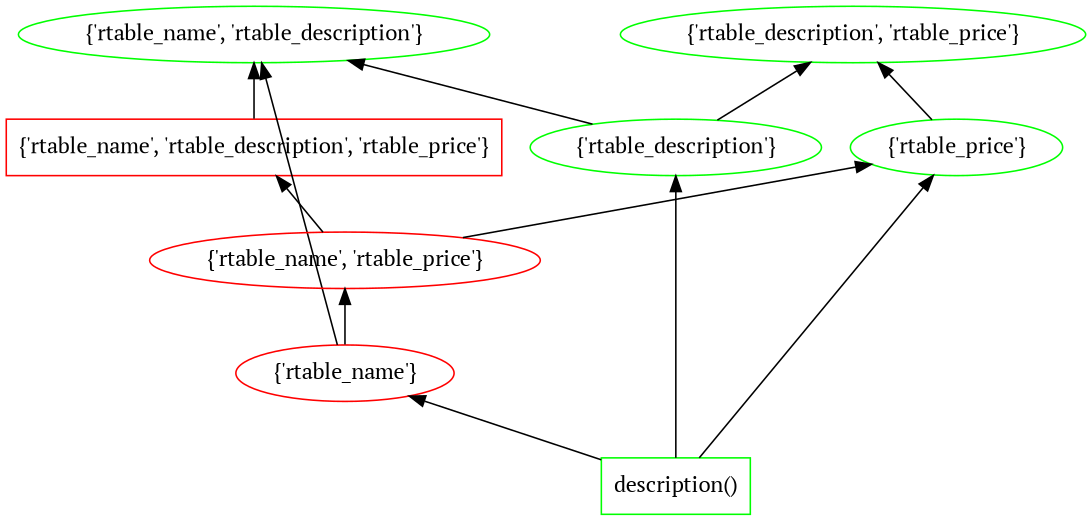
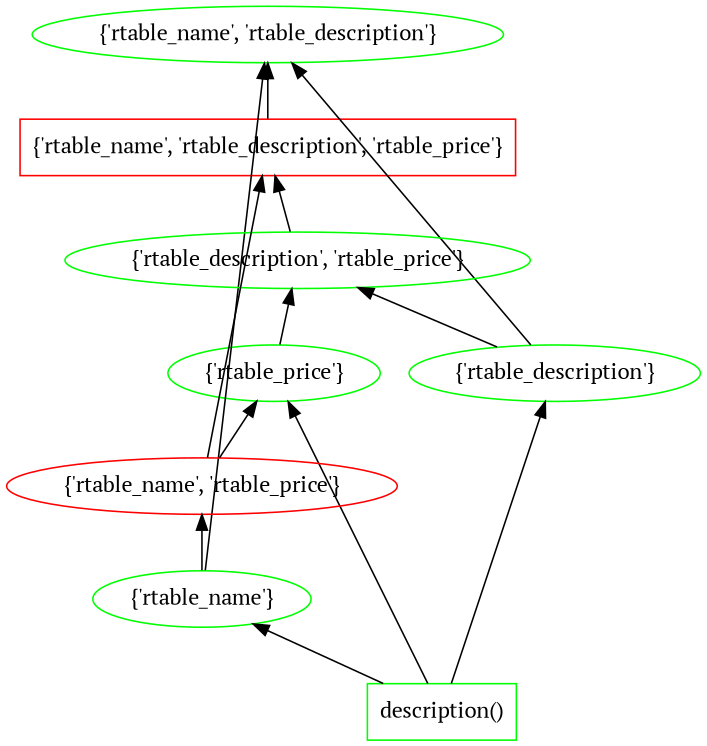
edge "{'rtable_description', 'rtable_price'}" -> "{'rtable_name', 'rtable_description', 'rtable_price'}": added
node "{'rtable_name'}": color red -> green
